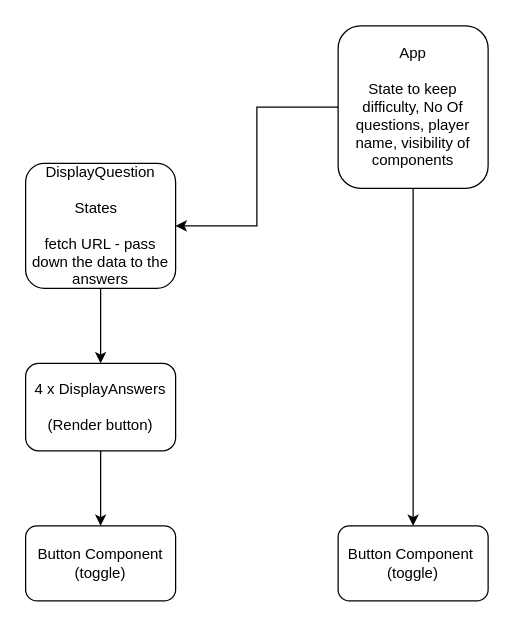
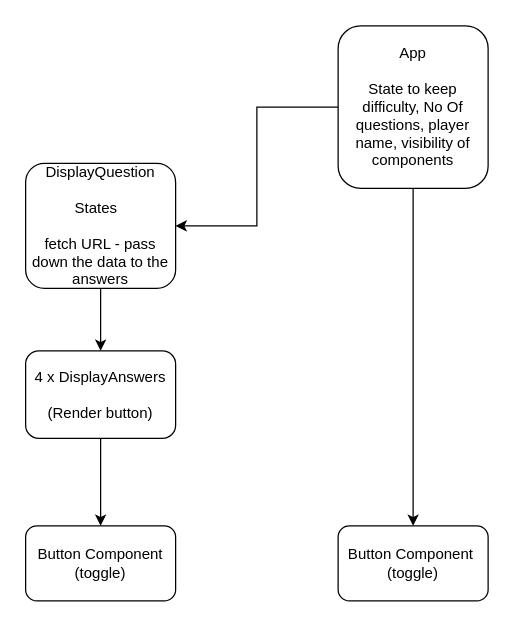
node "4 x DisplayAnswers (Render button)": moved (101, 407) -> (101, 394)
